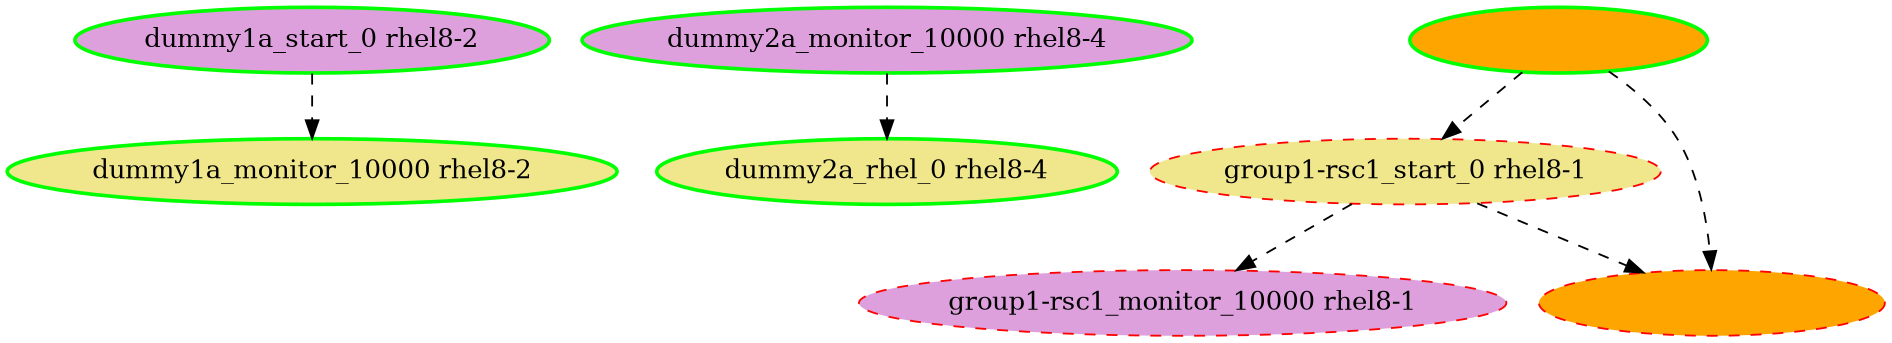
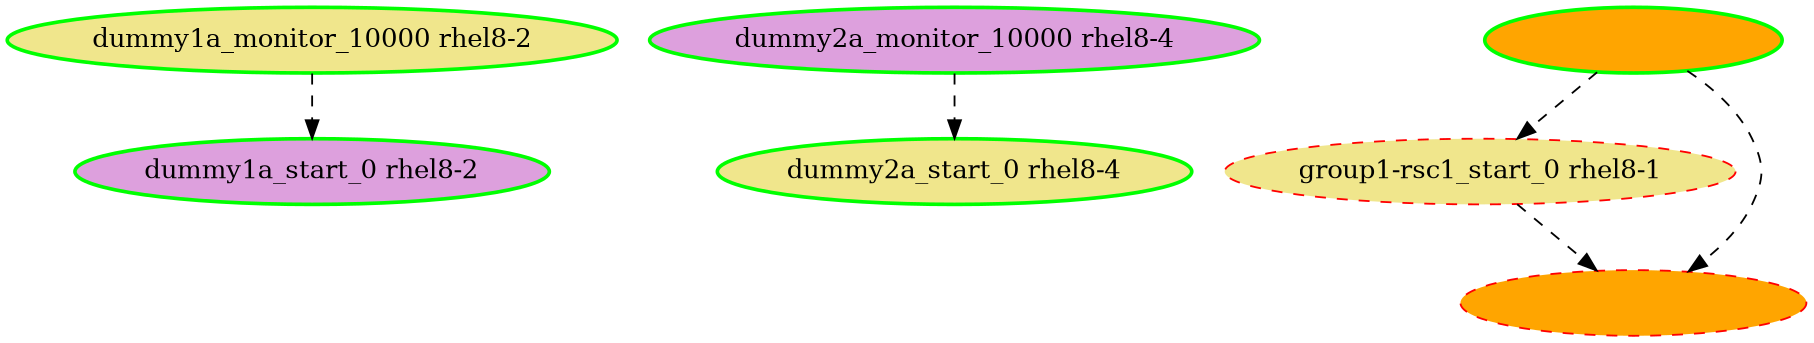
edge "dummy1a_start_0 rhel8-2" -> "dummy1a_monitor_10000 rhel8-2": reversed
node "dummy2a_rhel_0 rhel8-4": label "dummy2a_rhel_0 rhel8-4" -> "dummy2a_start_0 rhel8-4"
node "group1-rsc1_monitor_10000 rhel8-1": removed
